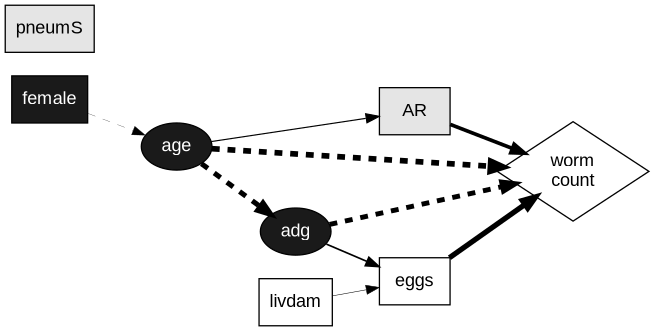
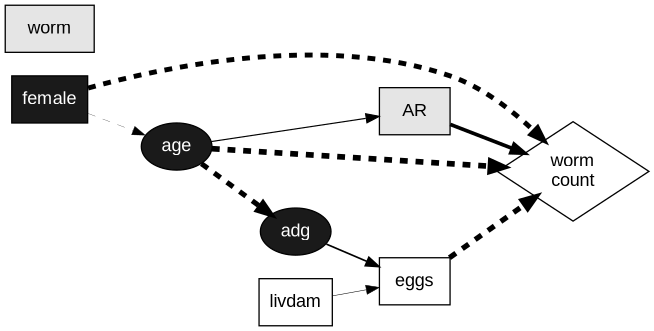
node "pneumS": label "pneumS" -> "worm"
edge "adg" -> "worm count": now "female" -> "worm count"
edge "eggs" -> "worm count": style solid -> dashed
